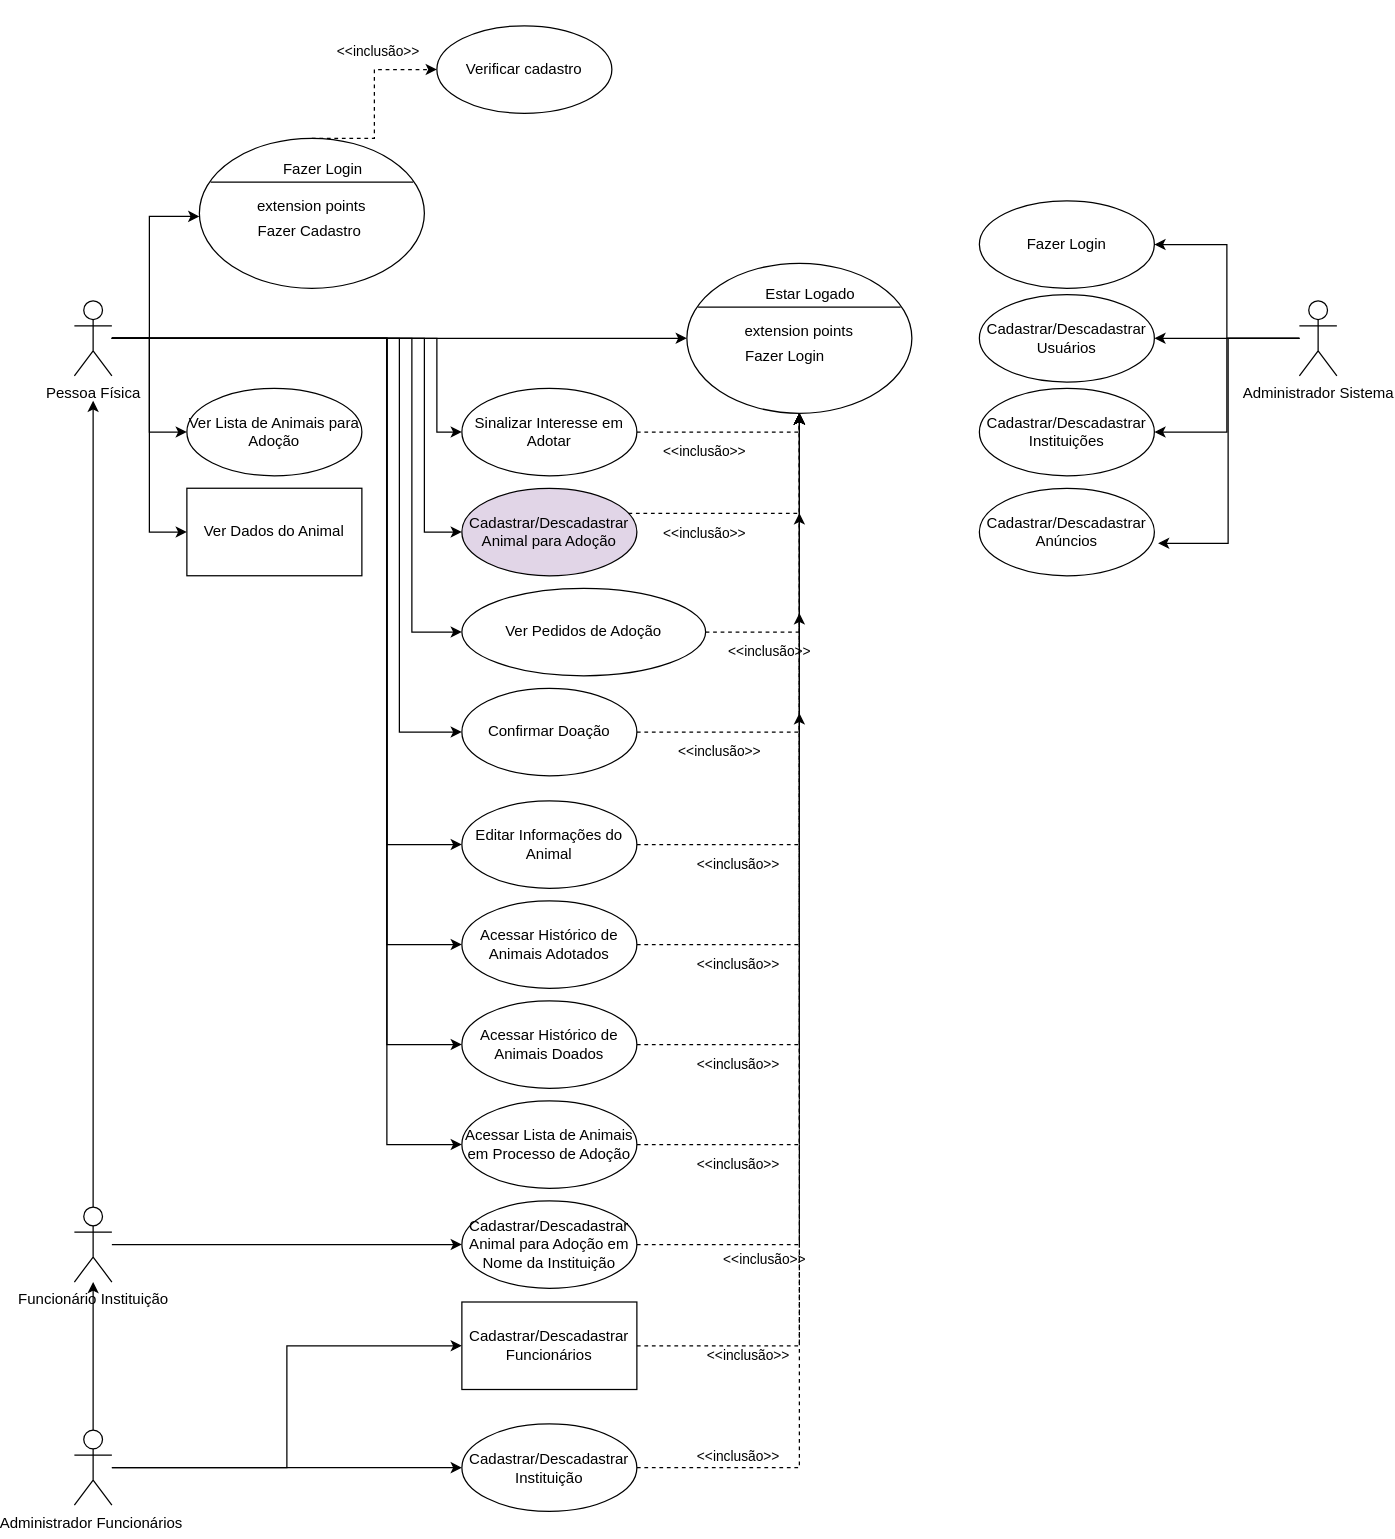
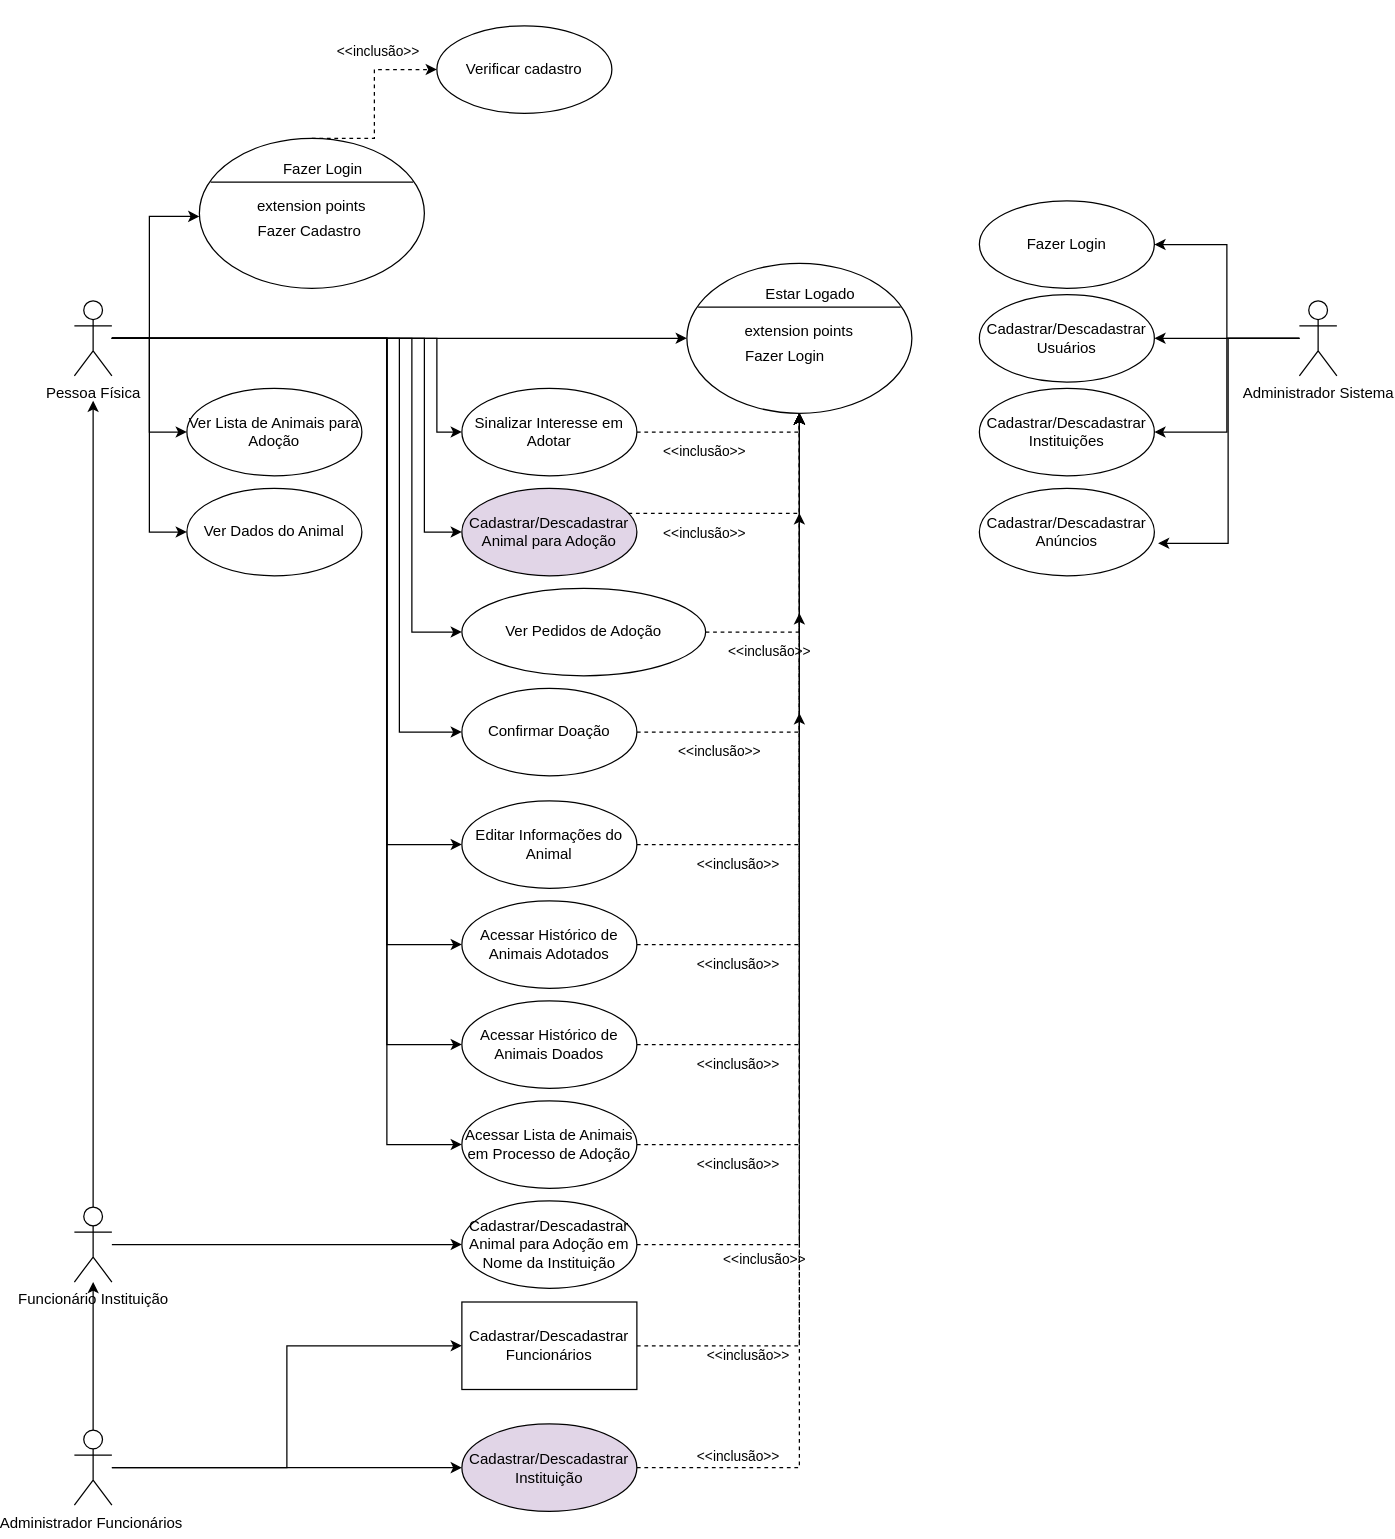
node "Ver Dados do Animal": shape rectangle -> ellipse
node "Cadastrar/Descadastrar Instituição": fillcolor #ffffff -> #e1d5e7
